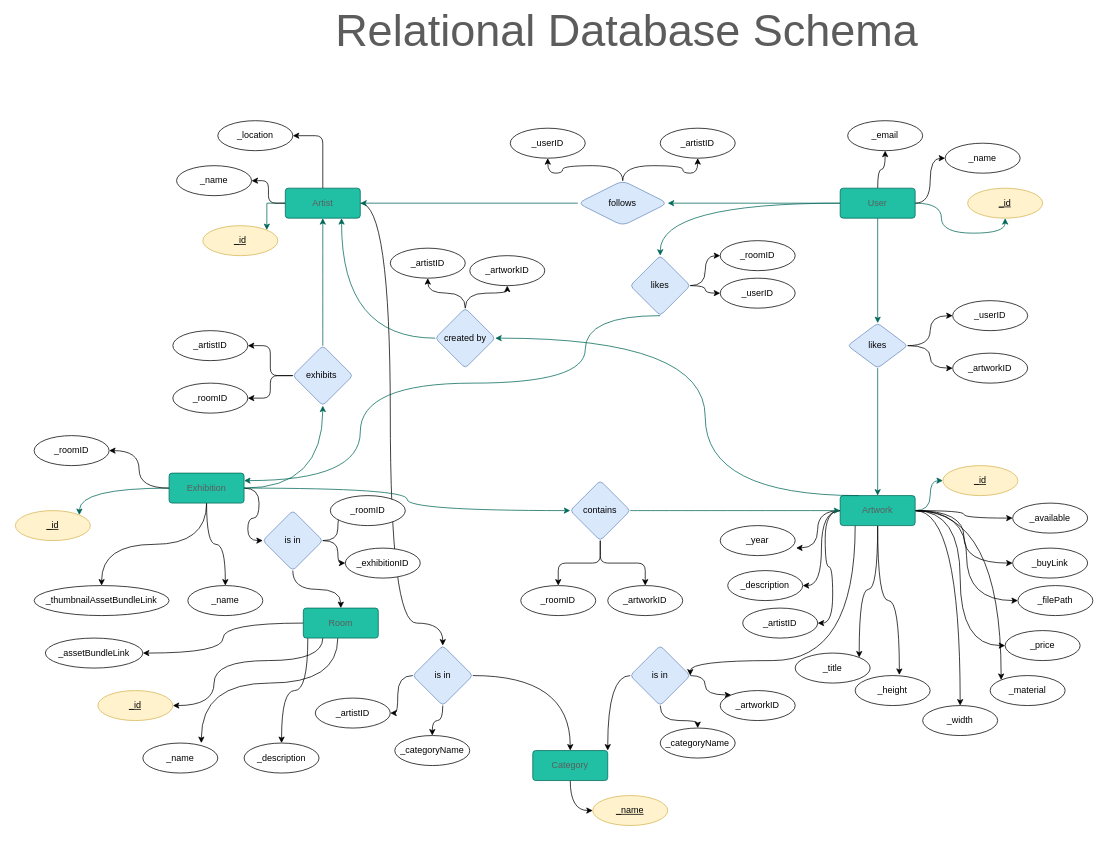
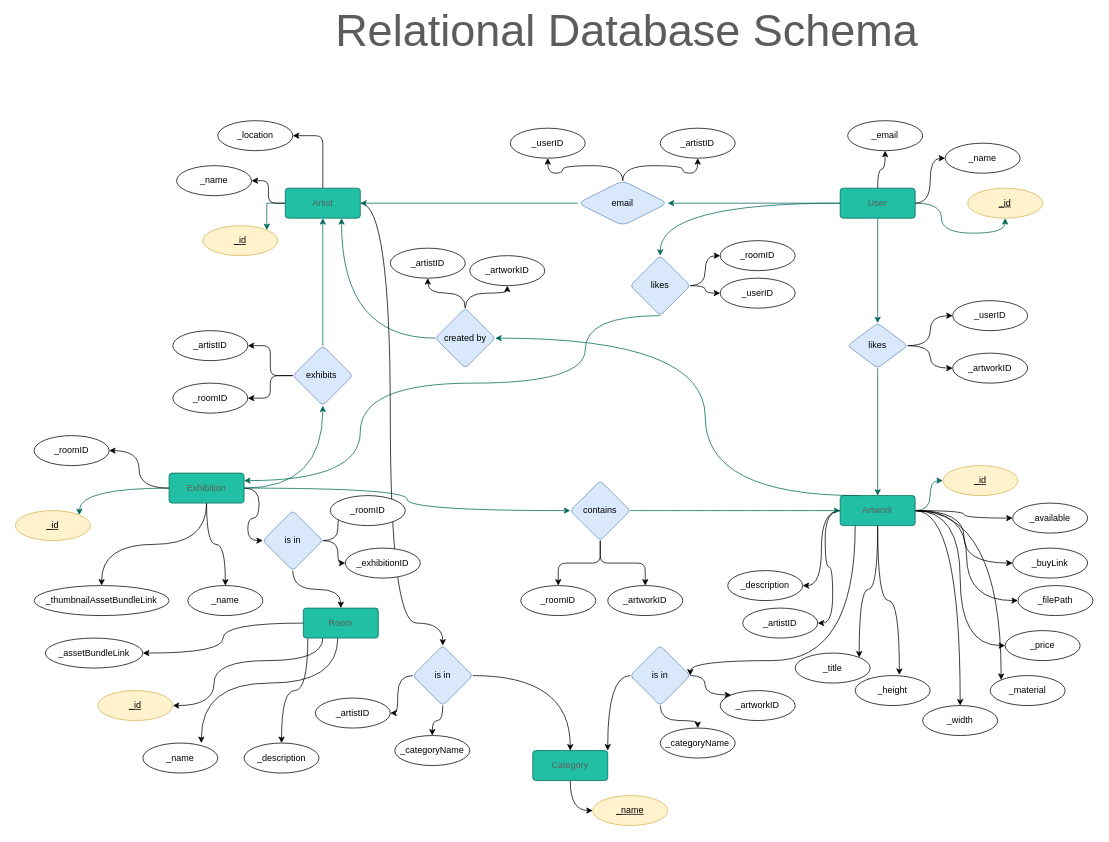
node "follows": label "follows" -> "email"
edge "Artwork" -> "_year": removed
node "_year": removed
